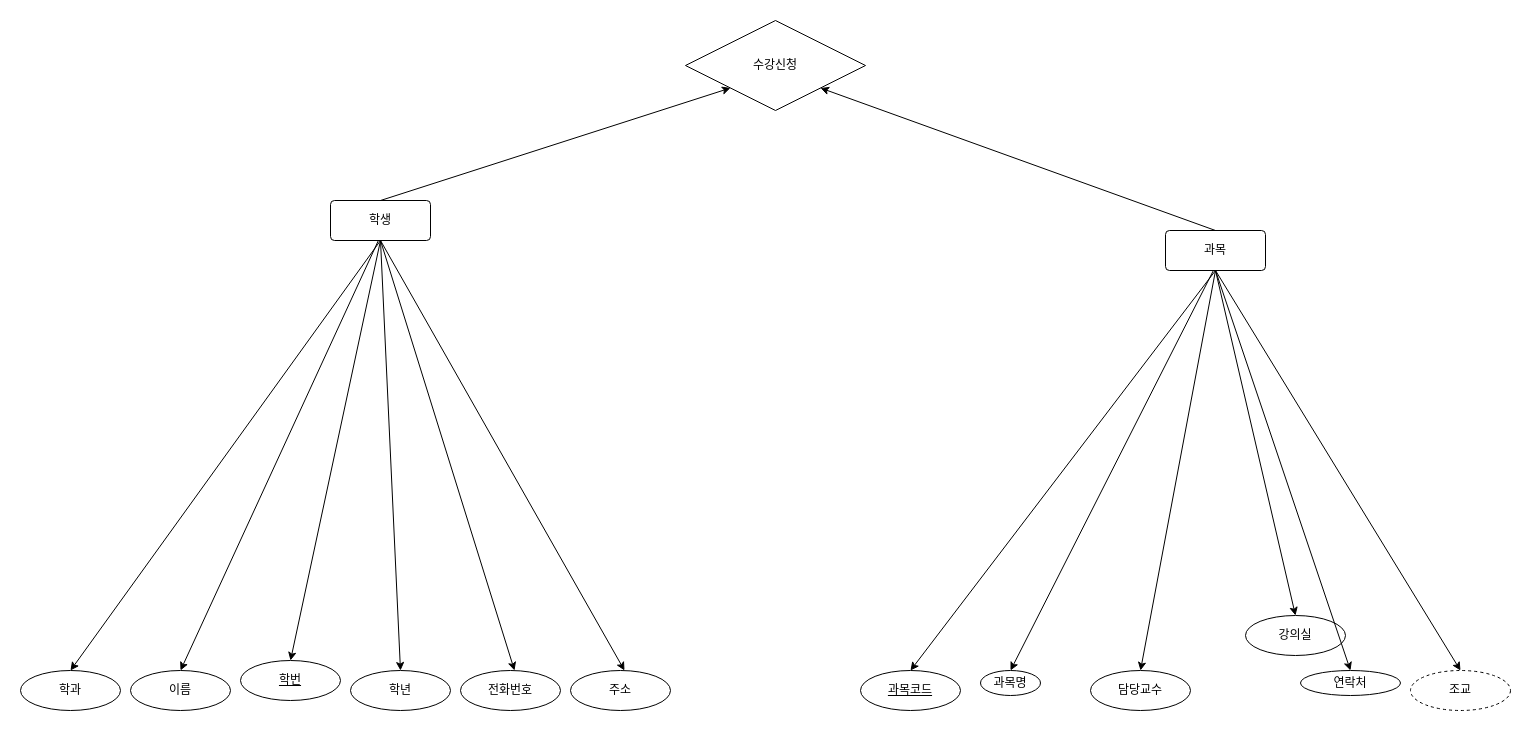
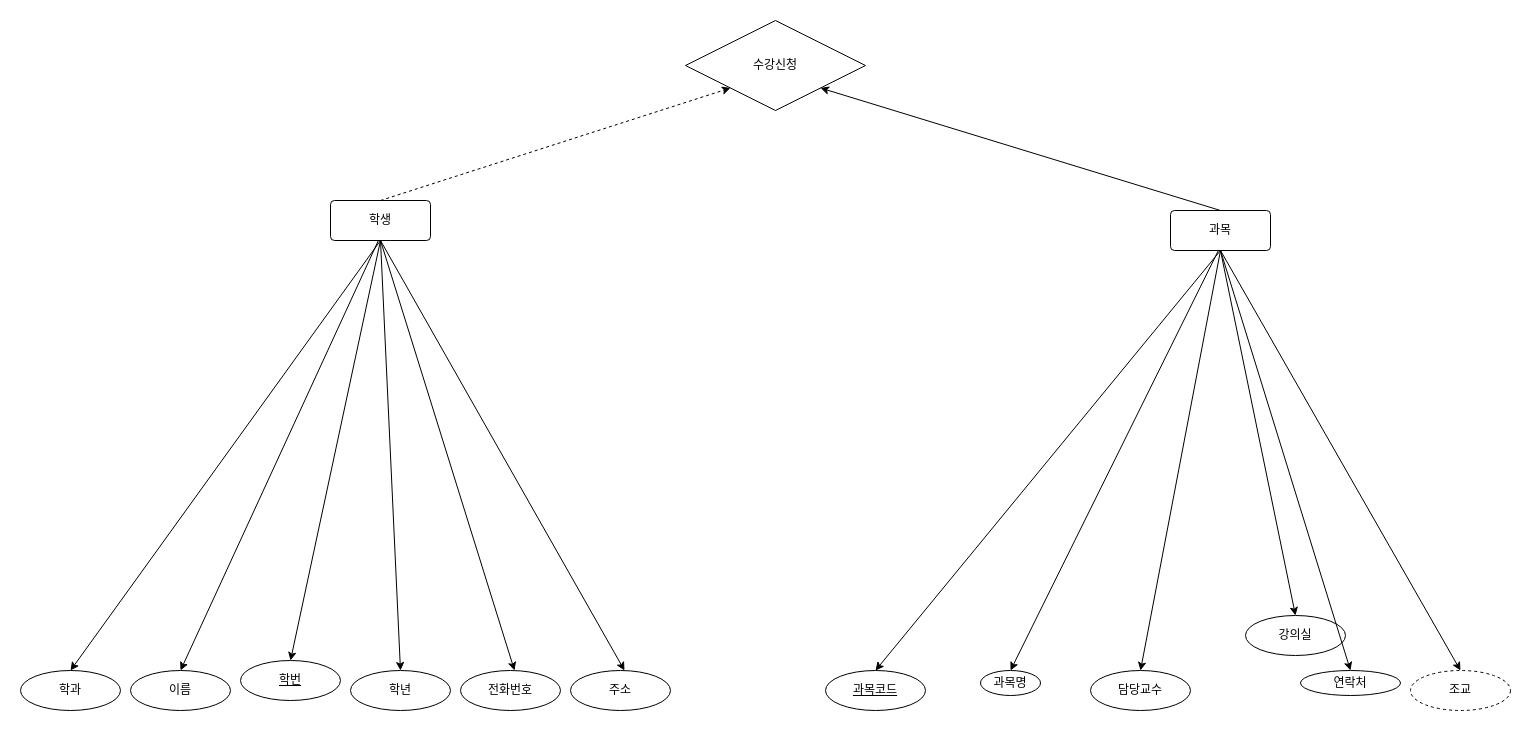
edge "학생" -> "수강신청": style solid -> dashed
node "과목": moved (1216, 251) -> (1221, 231)
node "과목코드": moved (911, 691) -> (876, 691)
